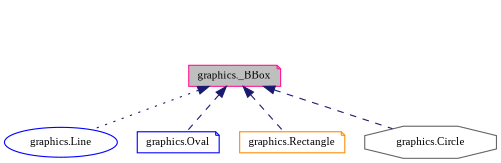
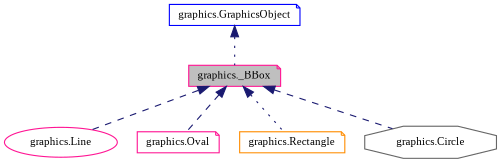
node "graphics.GraphicsObject": added
edge "graphics.Line" -> "graphics._BBox": style dotted -> dashed
edge "graphics.Rectangle" -> "graphics._BBox": style dashed -> dotted
node "graphics.Line": color blue -> deeppink
node "graphics.Oval": color blue -> deeppink
